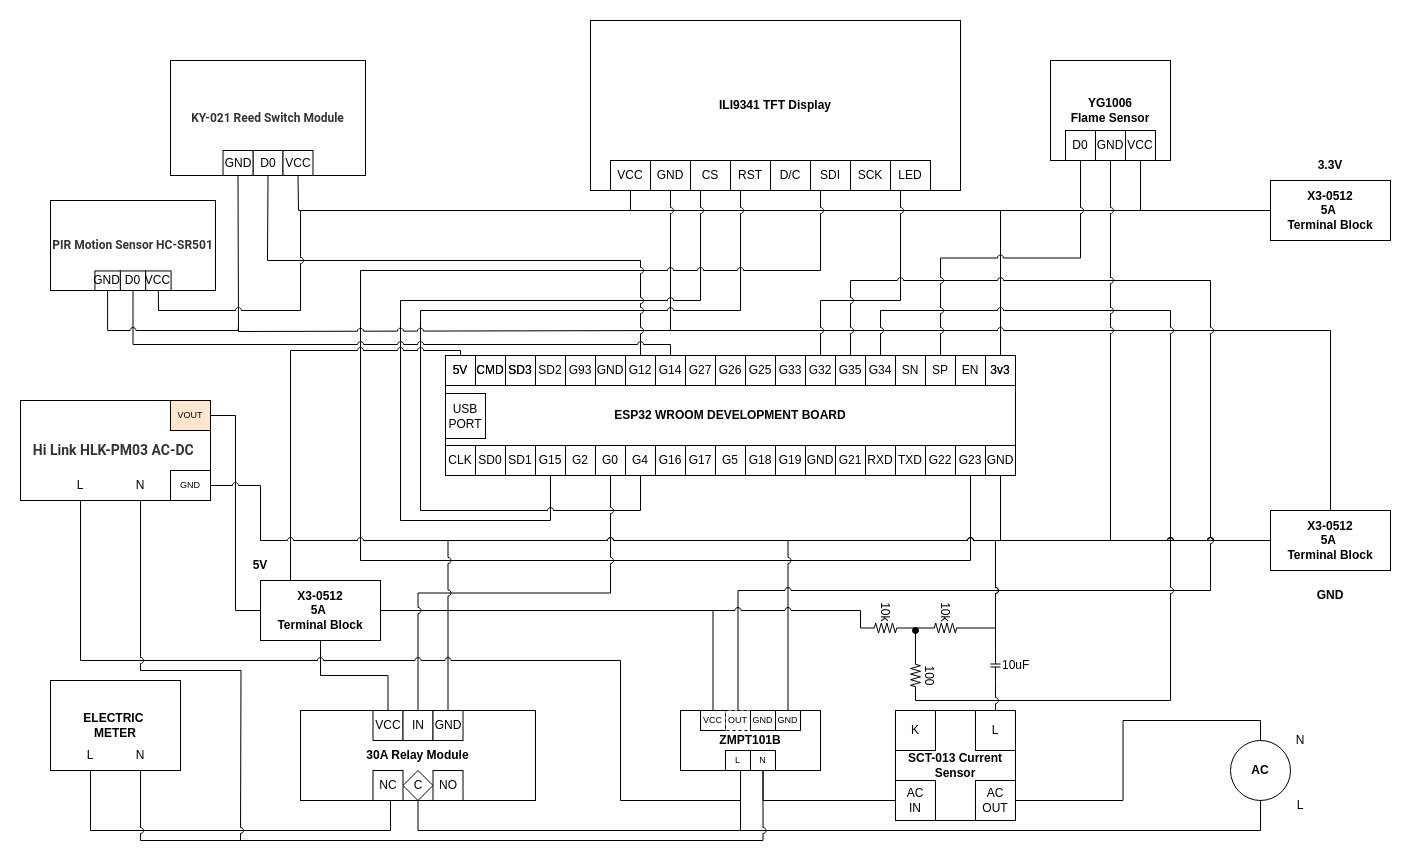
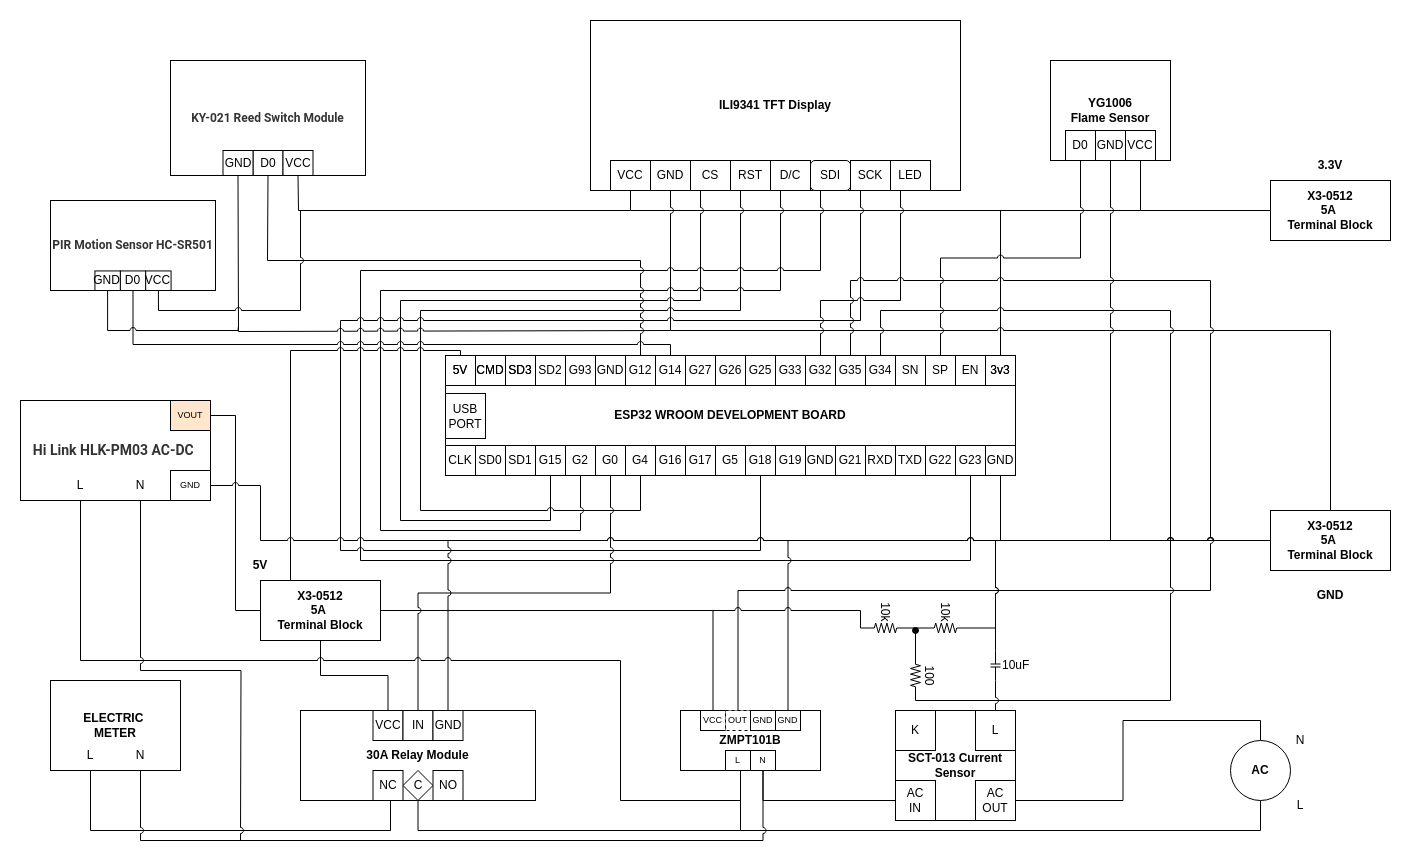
node "SDI": shape rectangle -> rounded rectangle
edge "D/C" -- "G2": added
edge "SCK" -- "G18": added
